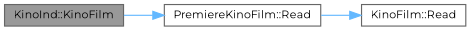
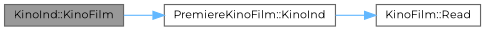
node "PremiereKinoFilm::Read": label "PremiereKinoFilm::Read" -> "PremiereKinoFilm::KinoInd"
